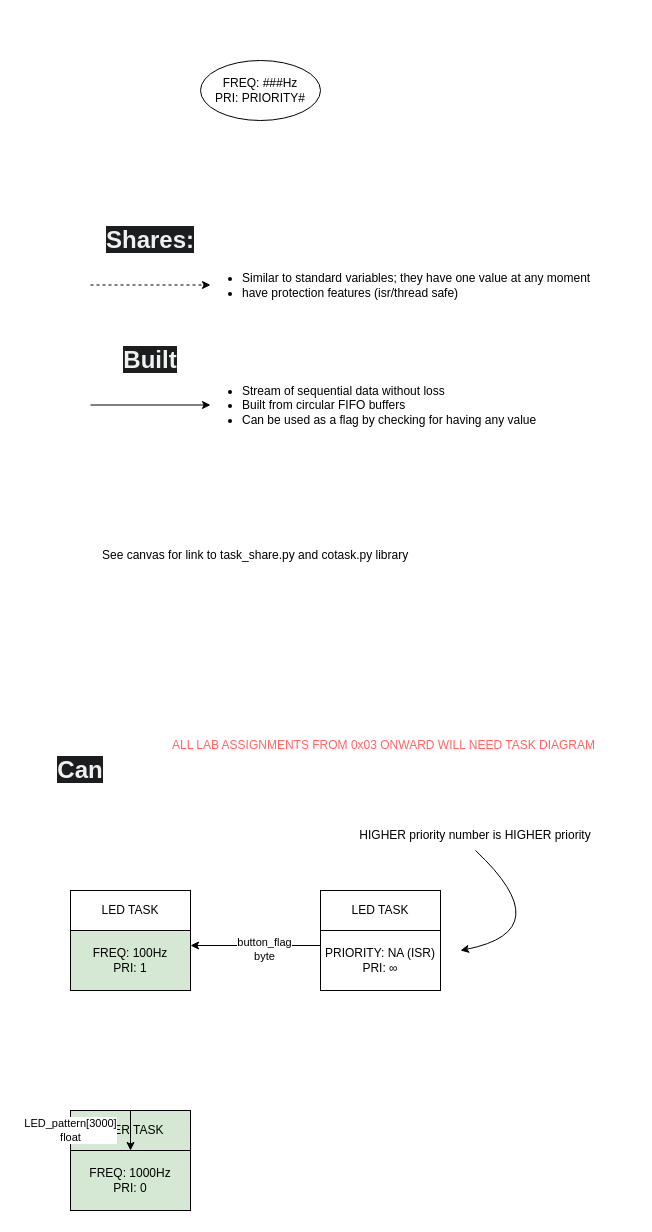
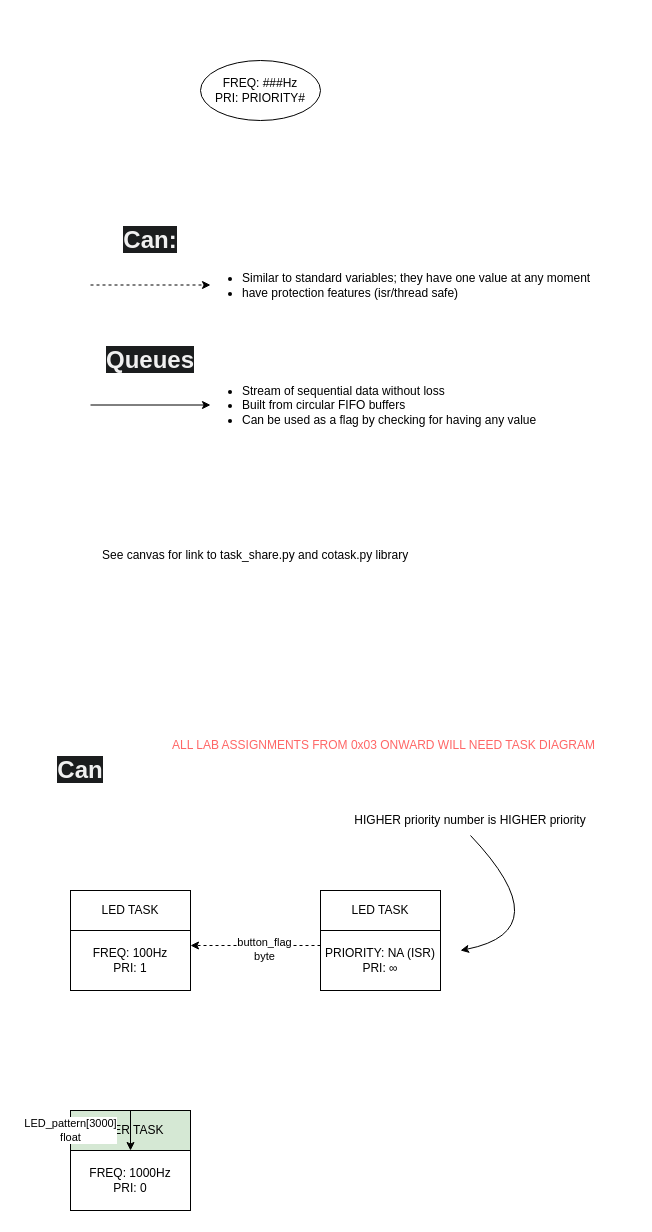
node "Shares:": label "Shares:" -> "Can:"
node "Built": label "Built" -> "Queues"
node "HIGHER priority number is HIGHER priority": moved (476, 836) -> (471, 821)
edge "PRIORITY: NA (ISR) PRI: ∞" -> "FREQ: 100Hz PRI: 1": style solid -> dashed
node "FREQ: 100Hz PRI: 1": fillcolor #d5e8d4 -> #ffffff
node "FREQ: 1000Hz PRI: 0": fillcolor #d5e8d4 -> #ffffff
